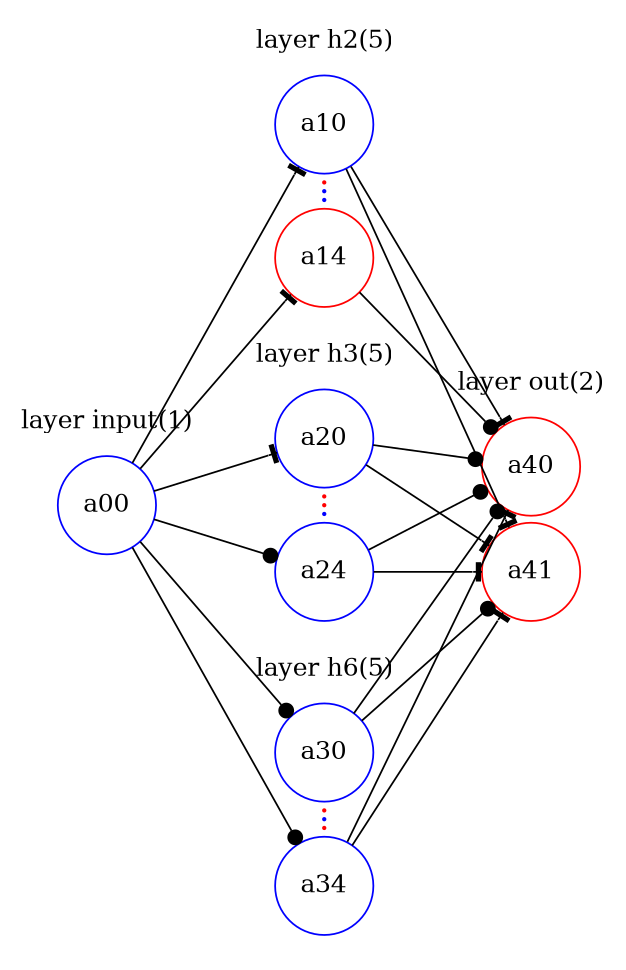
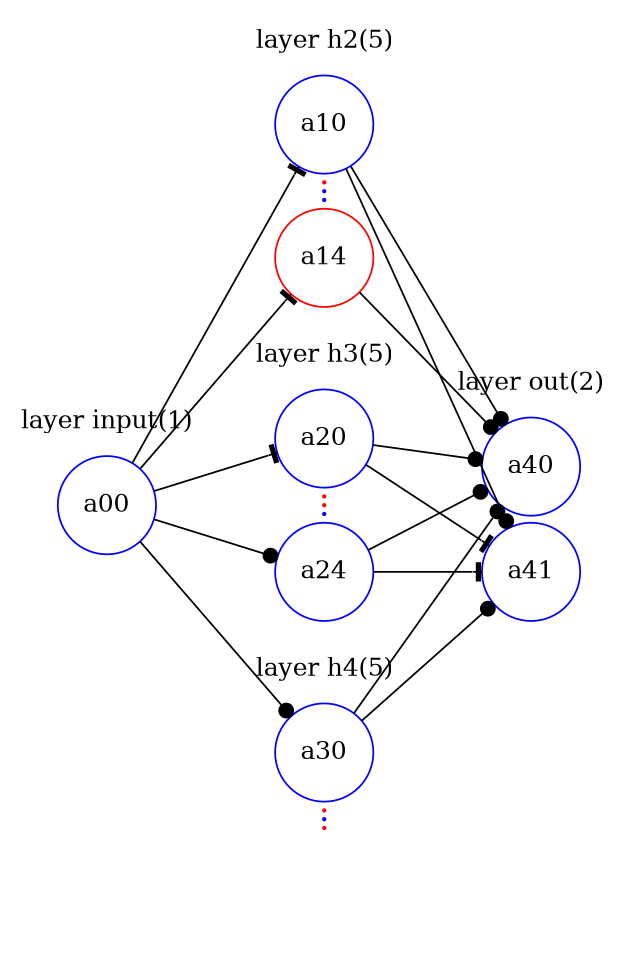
edge "a10" -> "a40": arrowhead tee -> dot
edge "a10" -> "a41": arrowhead tee -> dot
node "a40": color red -> blue
node "a41": color red -> blue
cluster "layer h6(5)": label "layer h6(5)" -> "layer h4(5)"
node "a34": removed
